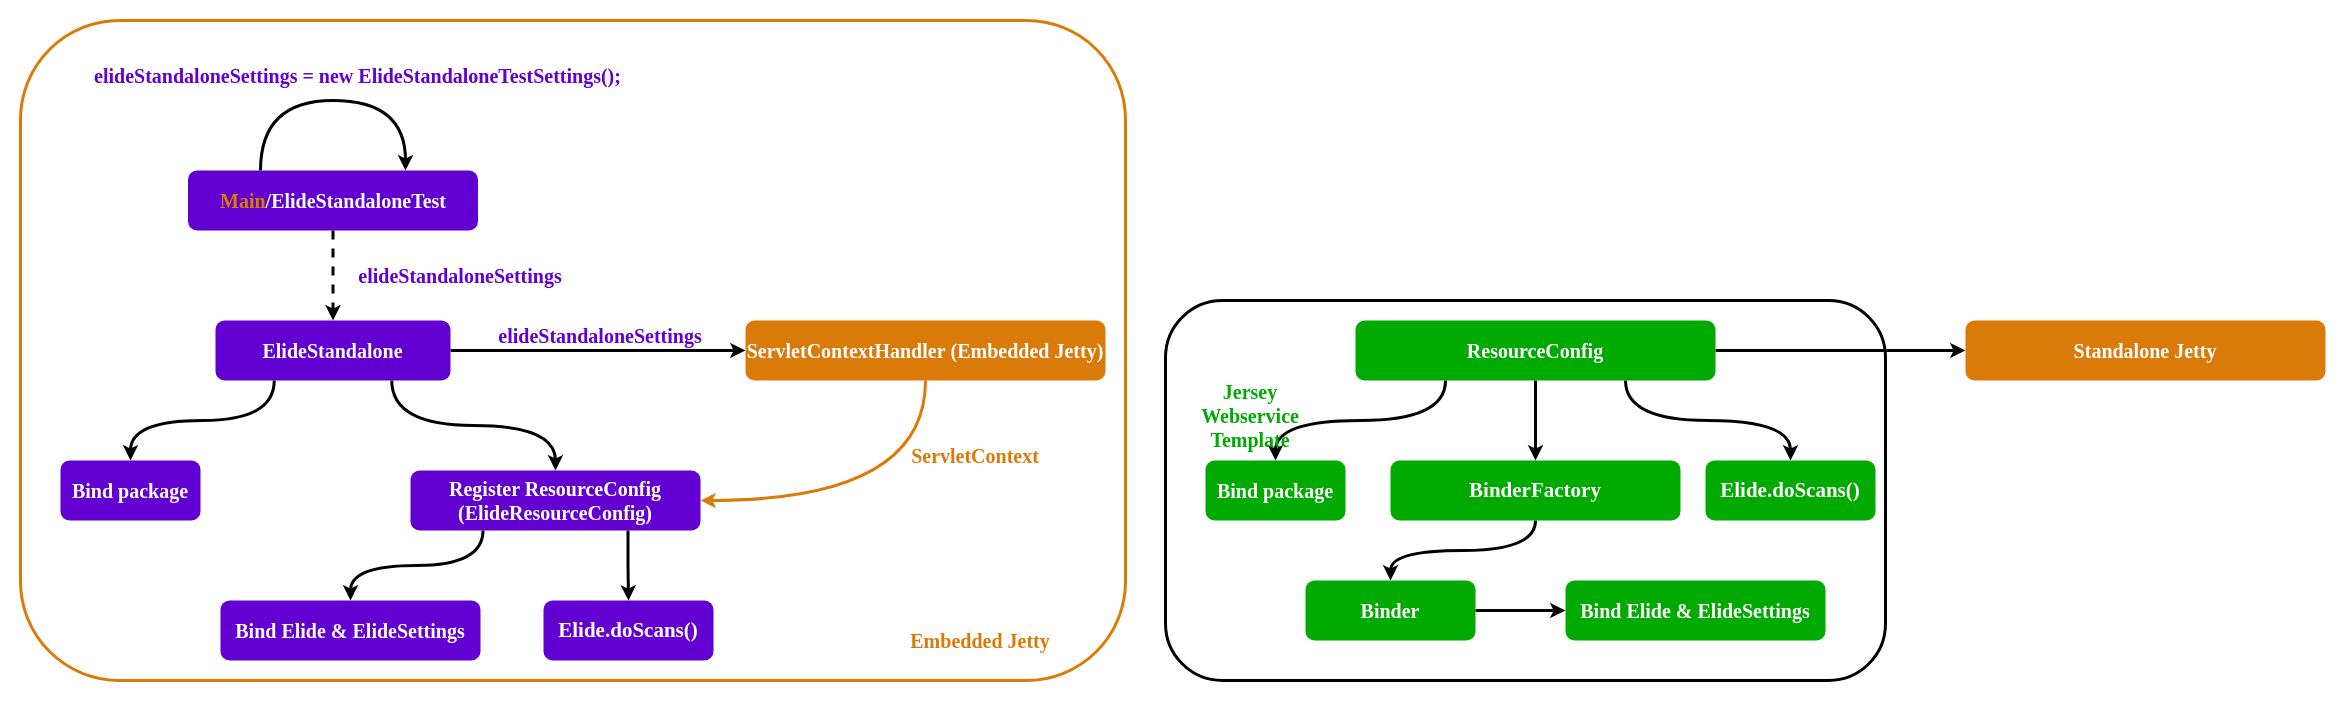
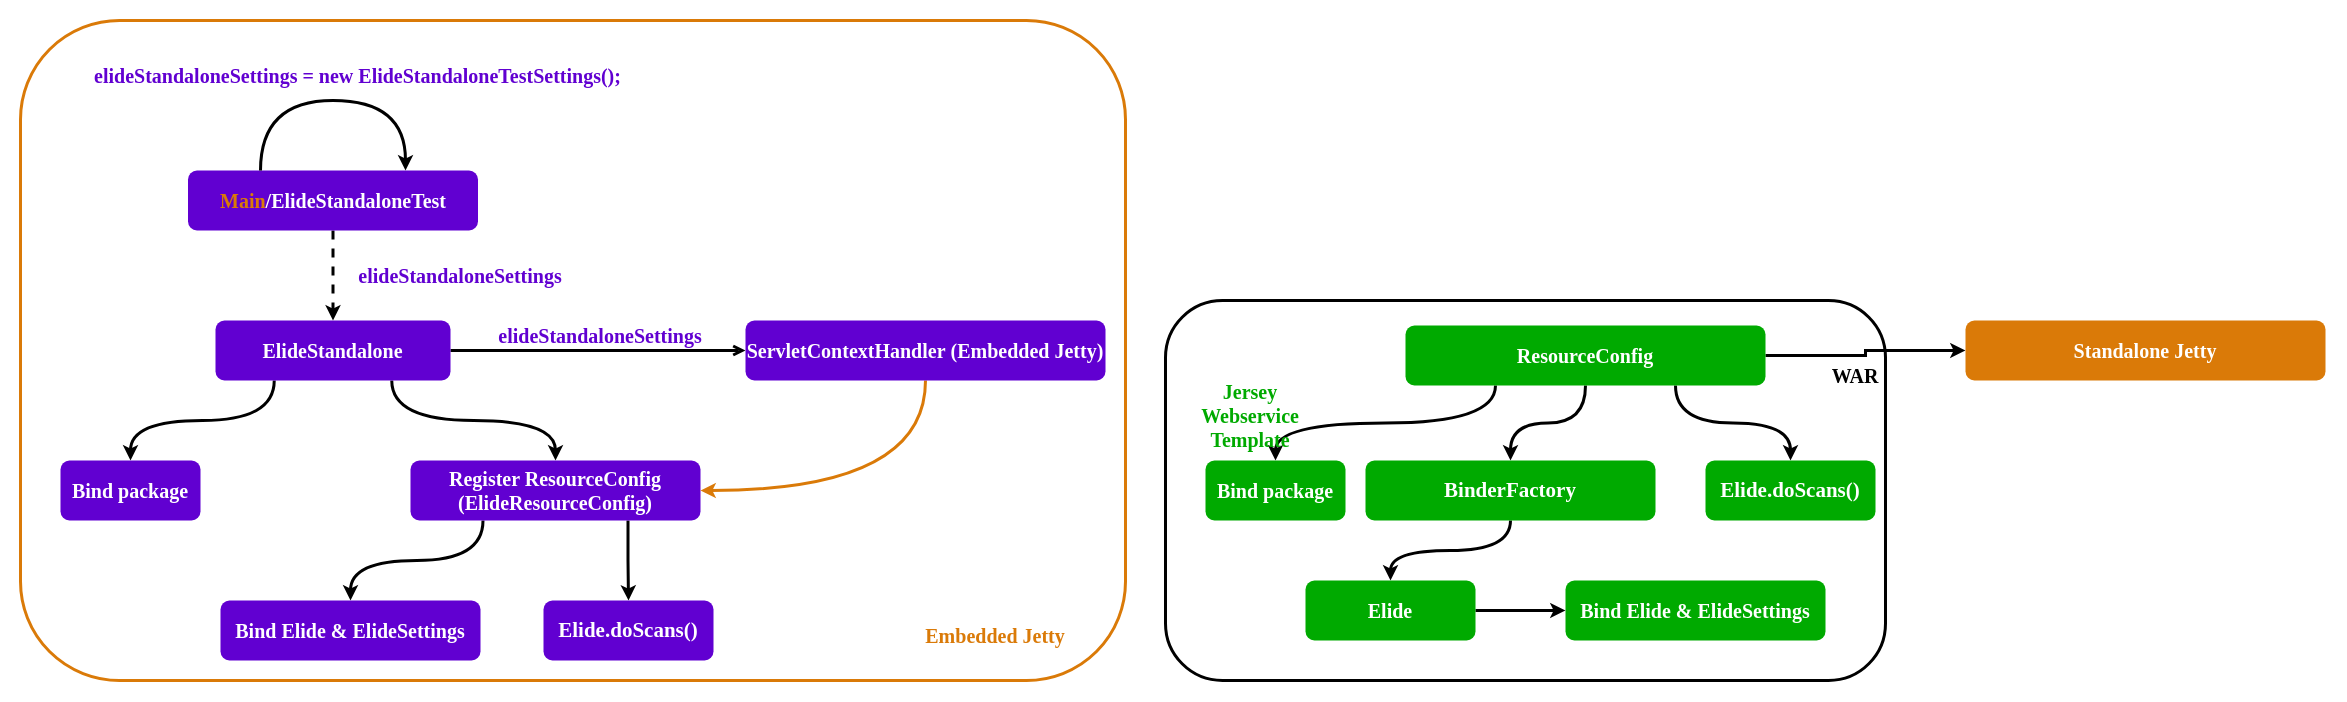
edge "ElideStandalone" -> "ServletContextHandler (Embedded Jetty)": arrowhead classic -> open
node "ServletContextHandler (Embedded Jetty)": fillcolor #da7a08 -> #6100d1
node "ResourceConfig": moved (1536, 351) -> (1586, 356)
node "WAR": added
node "ServletContext": removed
node "BinderFactory": moved (1536, 491) -> (1511, 491)
node "Register ResourceConfig (ElideResourceConfig)": moved (556, 501) -> (556, 491)
node "Binder": label "Binder" -> "Elide"
node "Embedded Jetty": moved (981, 641) -> (996, 636)
